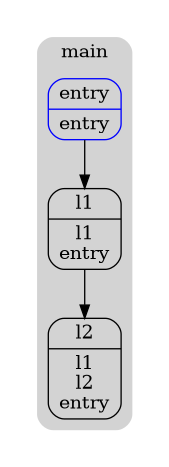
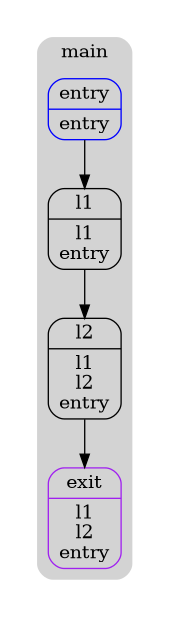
node "exit": added
